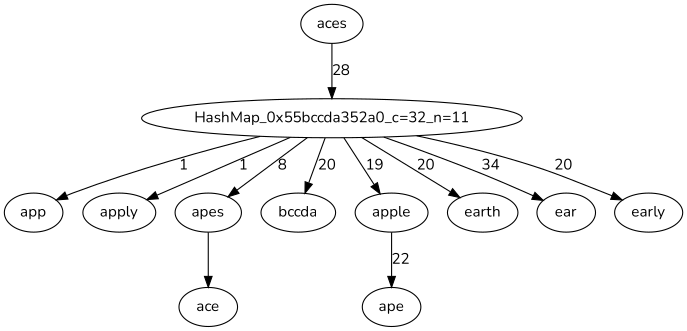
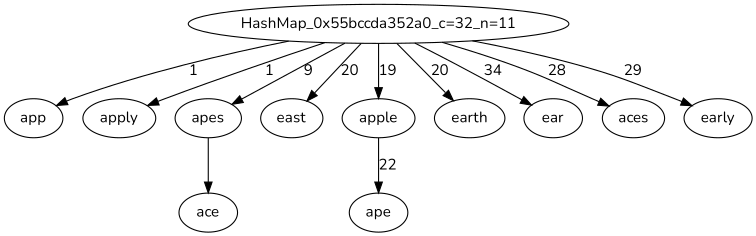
edge "aces" -> "HashMap_0x55bccda352a0_c=32_n=11": reversed
edge "HashMap_0x55bccda352a0_c=32_n=11" -> "apes": label "8" -> "9"
edge "HashMap_0x55bccda352a0_c=32_n=11" -> "early": label "20" -> "29"
node "bccda": label "bccda" -> "east"
